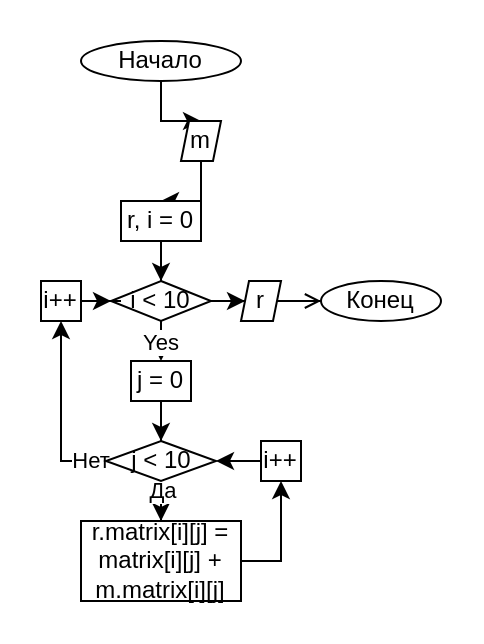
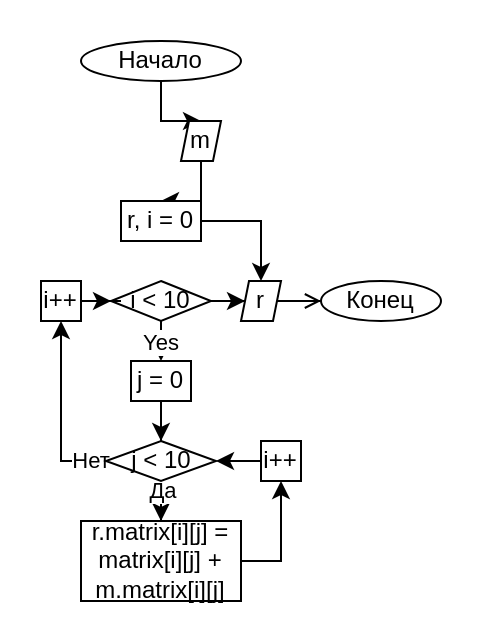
edge "r, i = 0" -> "i < 10": now "r, i = 0" -> "r"
